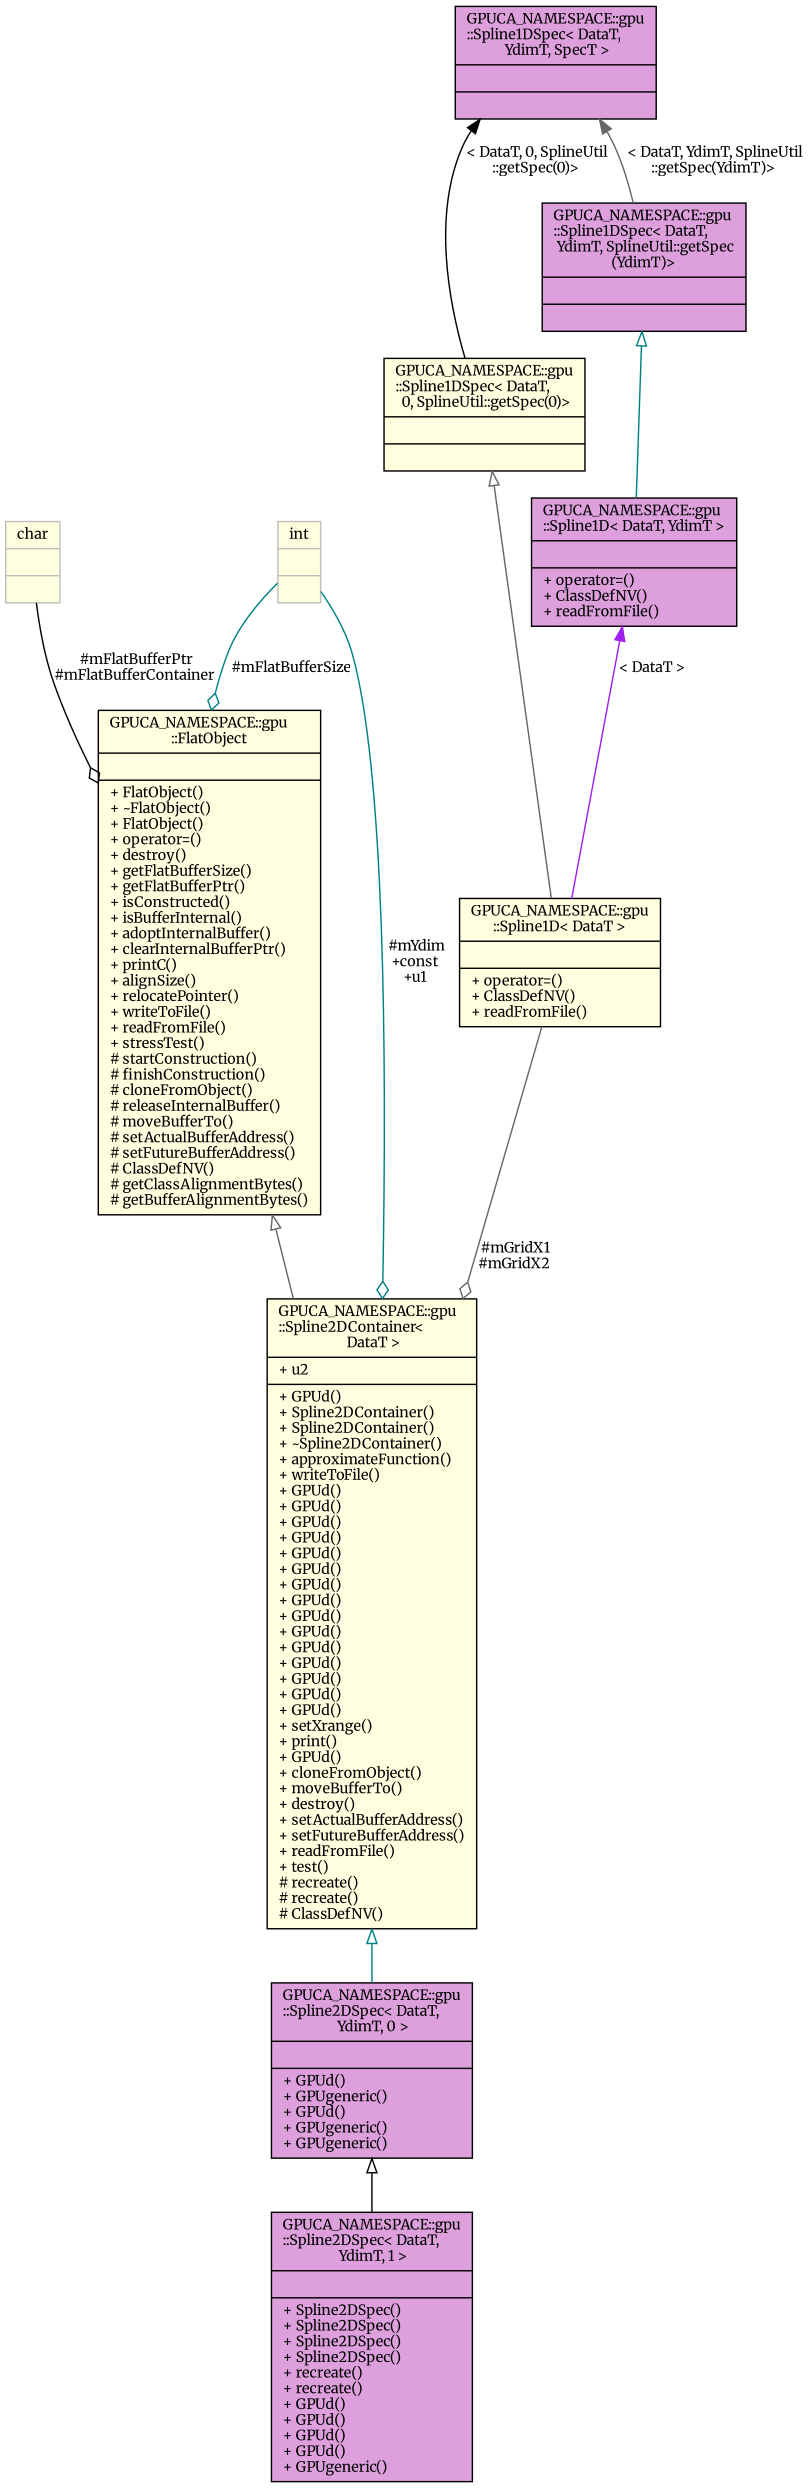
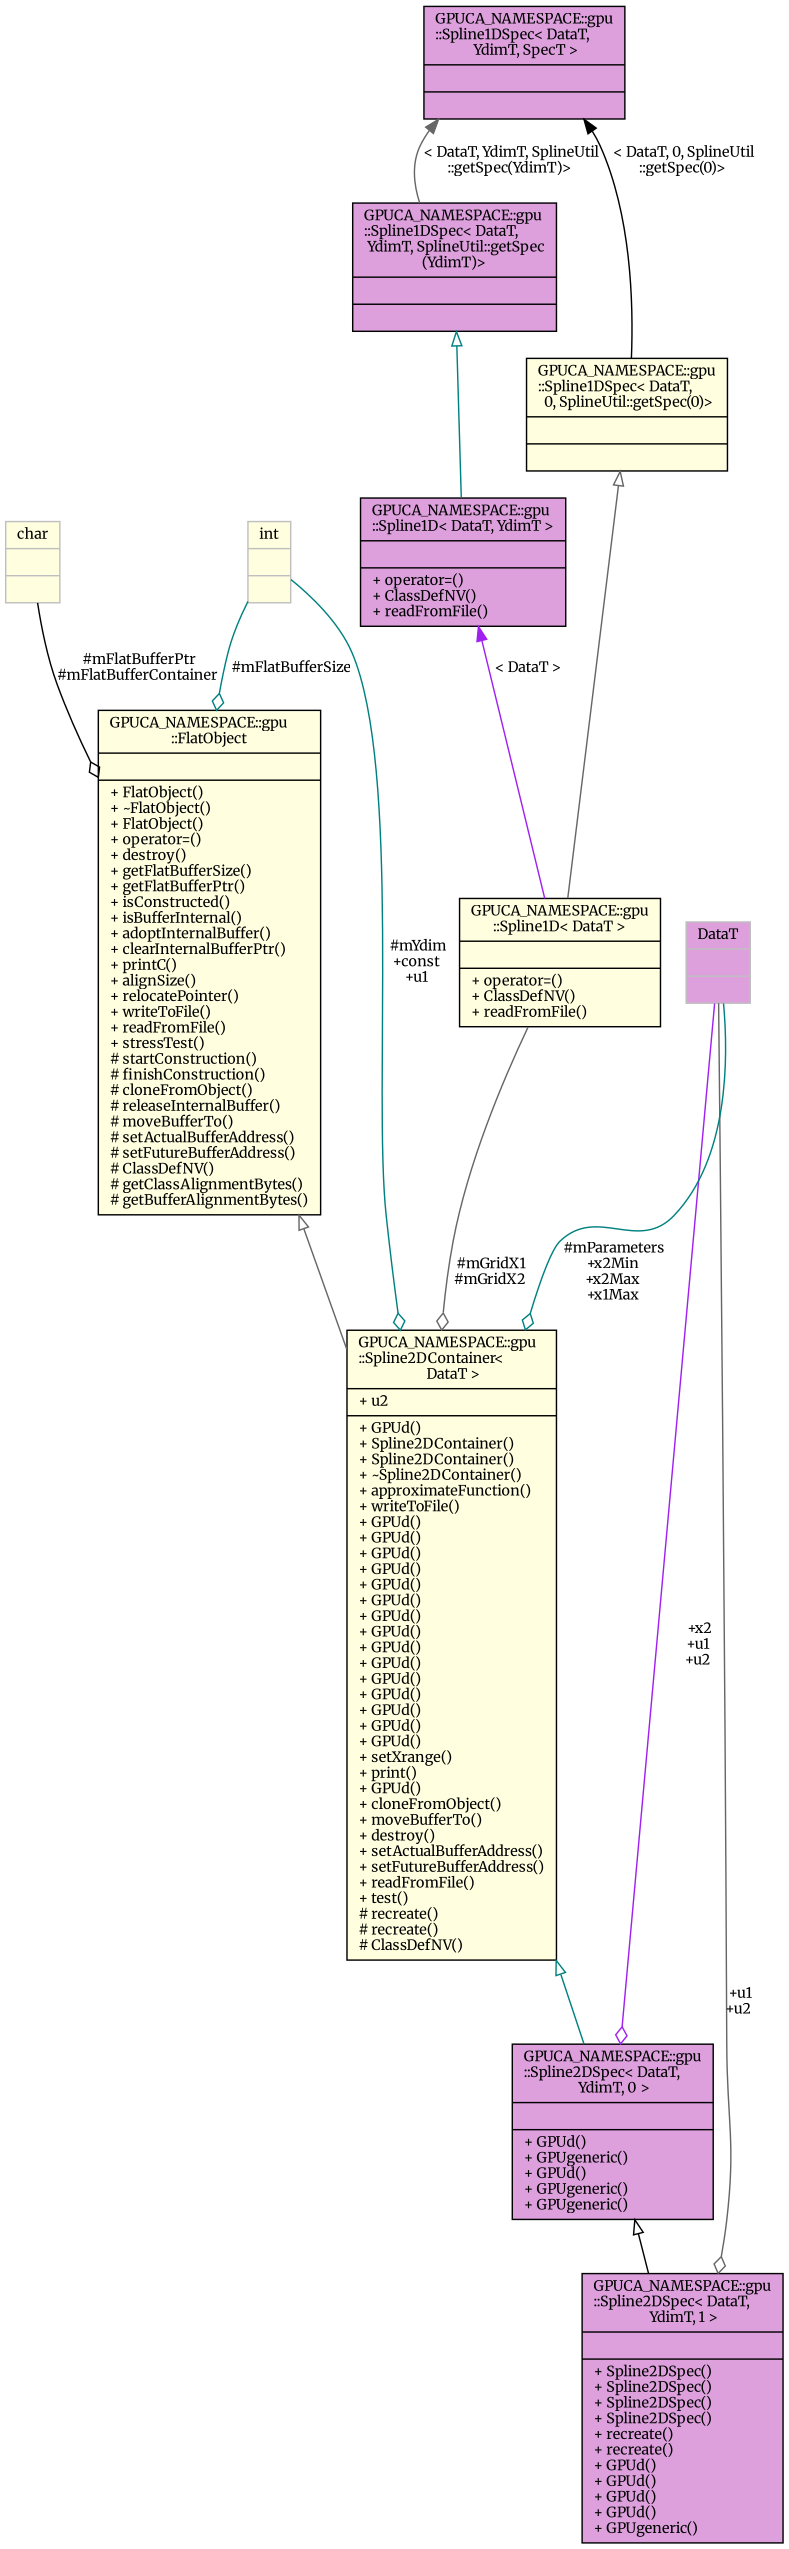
node "DataT": added
